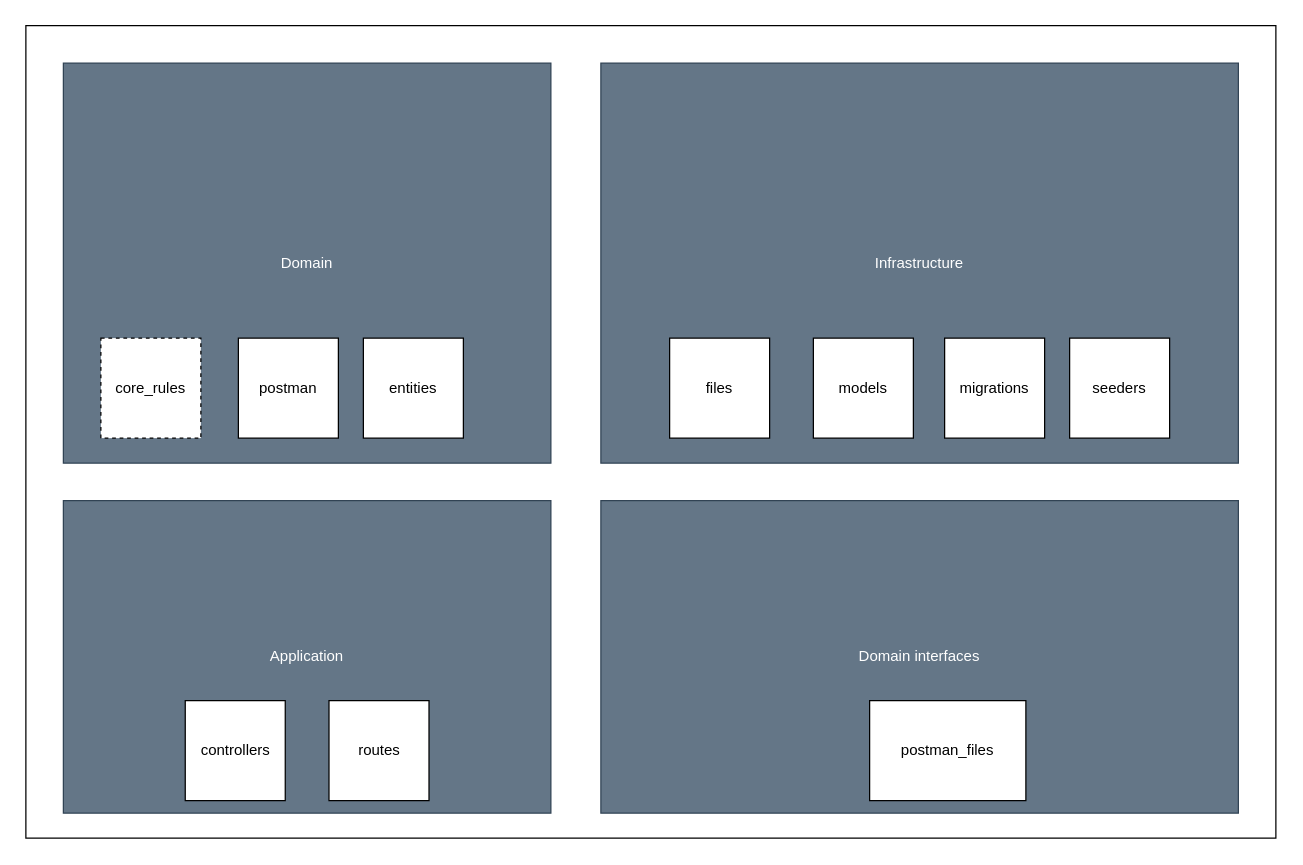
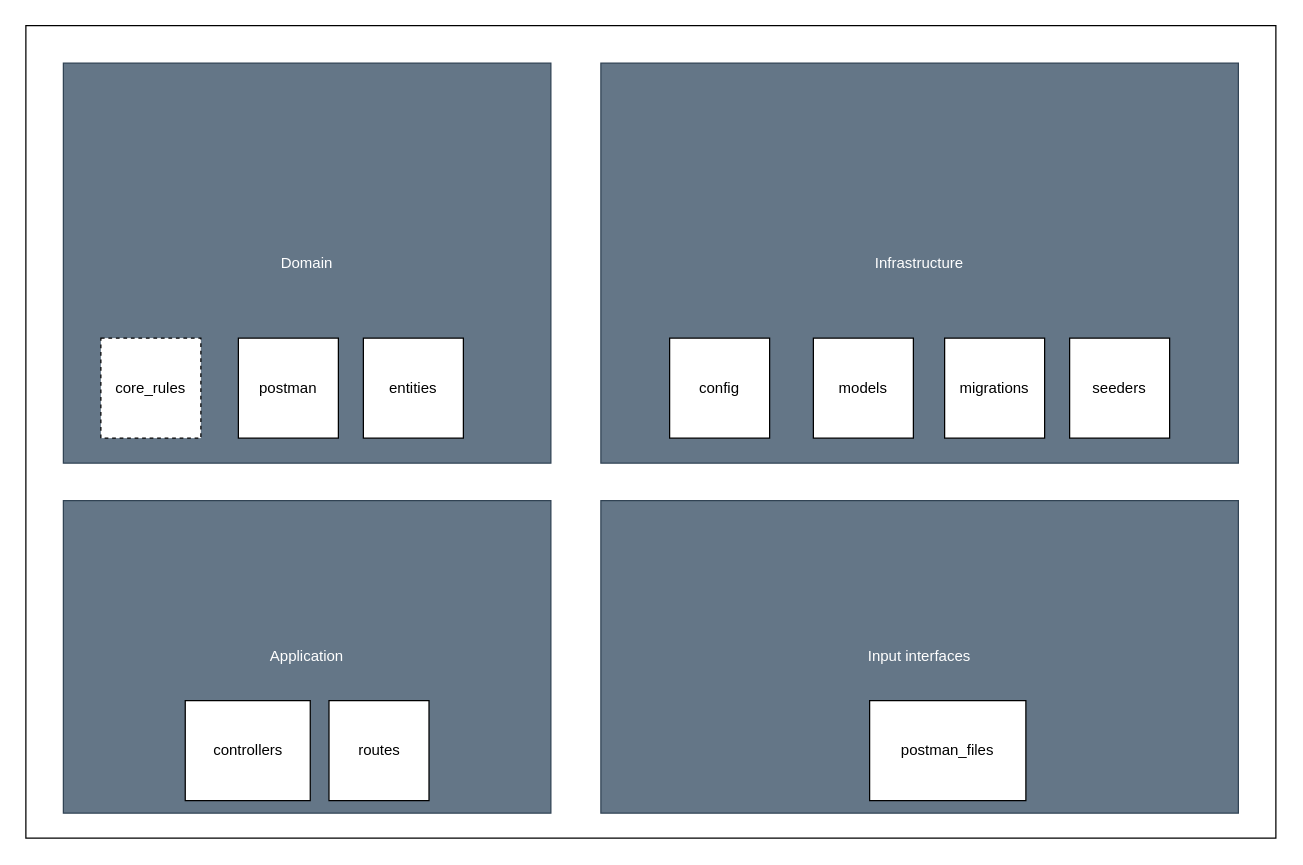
node "files": label "files" -> "config"
node "Domain interfaces": label "Domain interfaces" -> "Input interfaces"
node "controllers": size 100x100 -> 125x100
